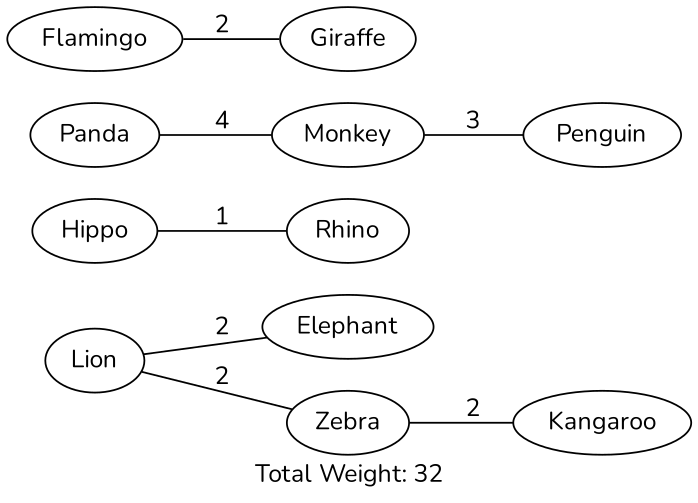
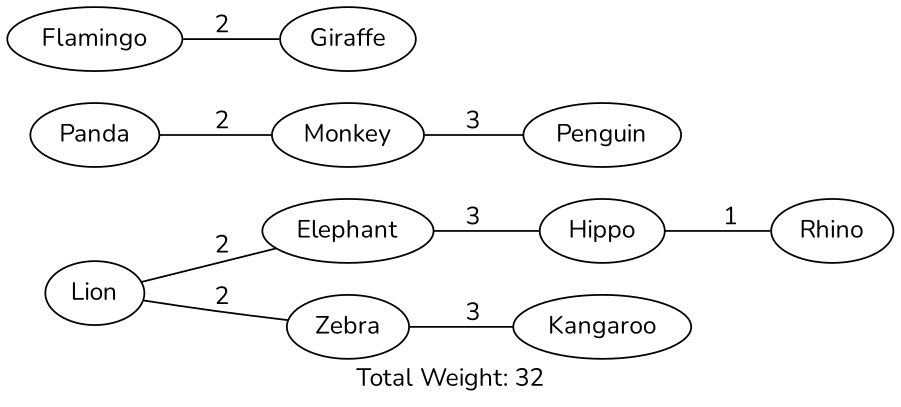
edge "Panda" -- "Monkey": label "4" -> "2"
edge "Elephant" -- "Hippo": added, label "3"
edge "Zebra" -- "Kangaroo": label "2" -> "3"
